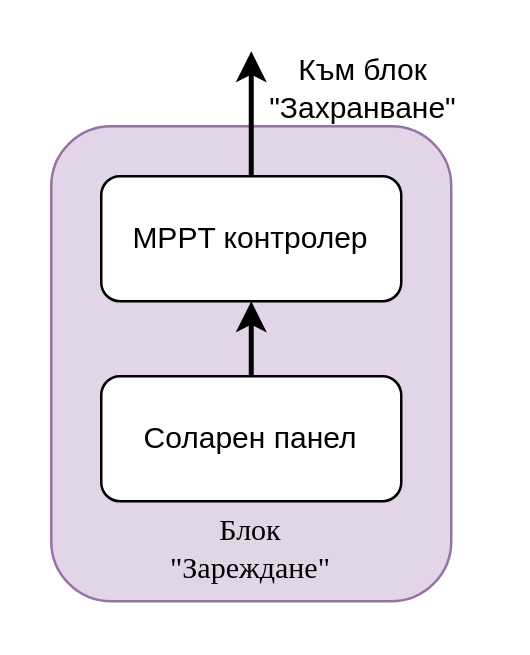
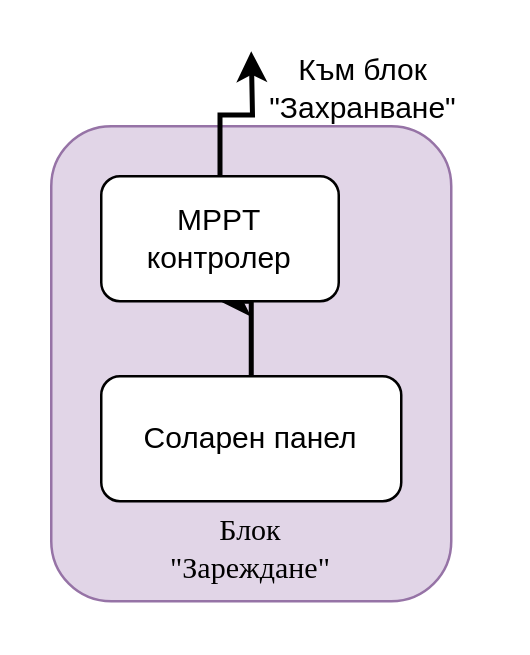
node "MPPT контролер": size 300x125 -> 238x125
